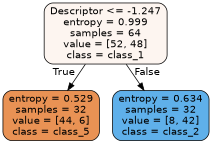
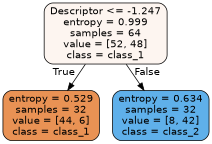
node "entropy = 0.529 samples = 32 value = [44, 6] class = class_5": label "entropy = 0.529 samples = 32 value = [44, 6] class = class_5" -> "entropy = 0.529 samples = 32 value = [44, 6] class = class_1"
